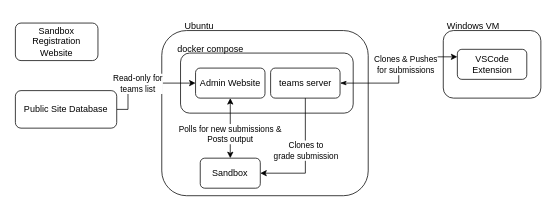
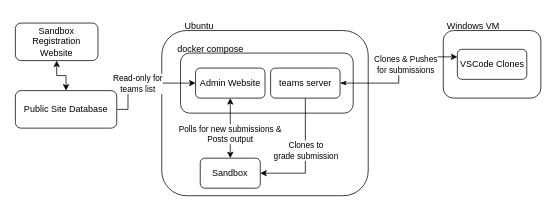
node "VSCode Extension": label "VSCode Extension" -> "VSCode Clones"
edge "Sandbox Registration Website" -- "Public Site Database": added
